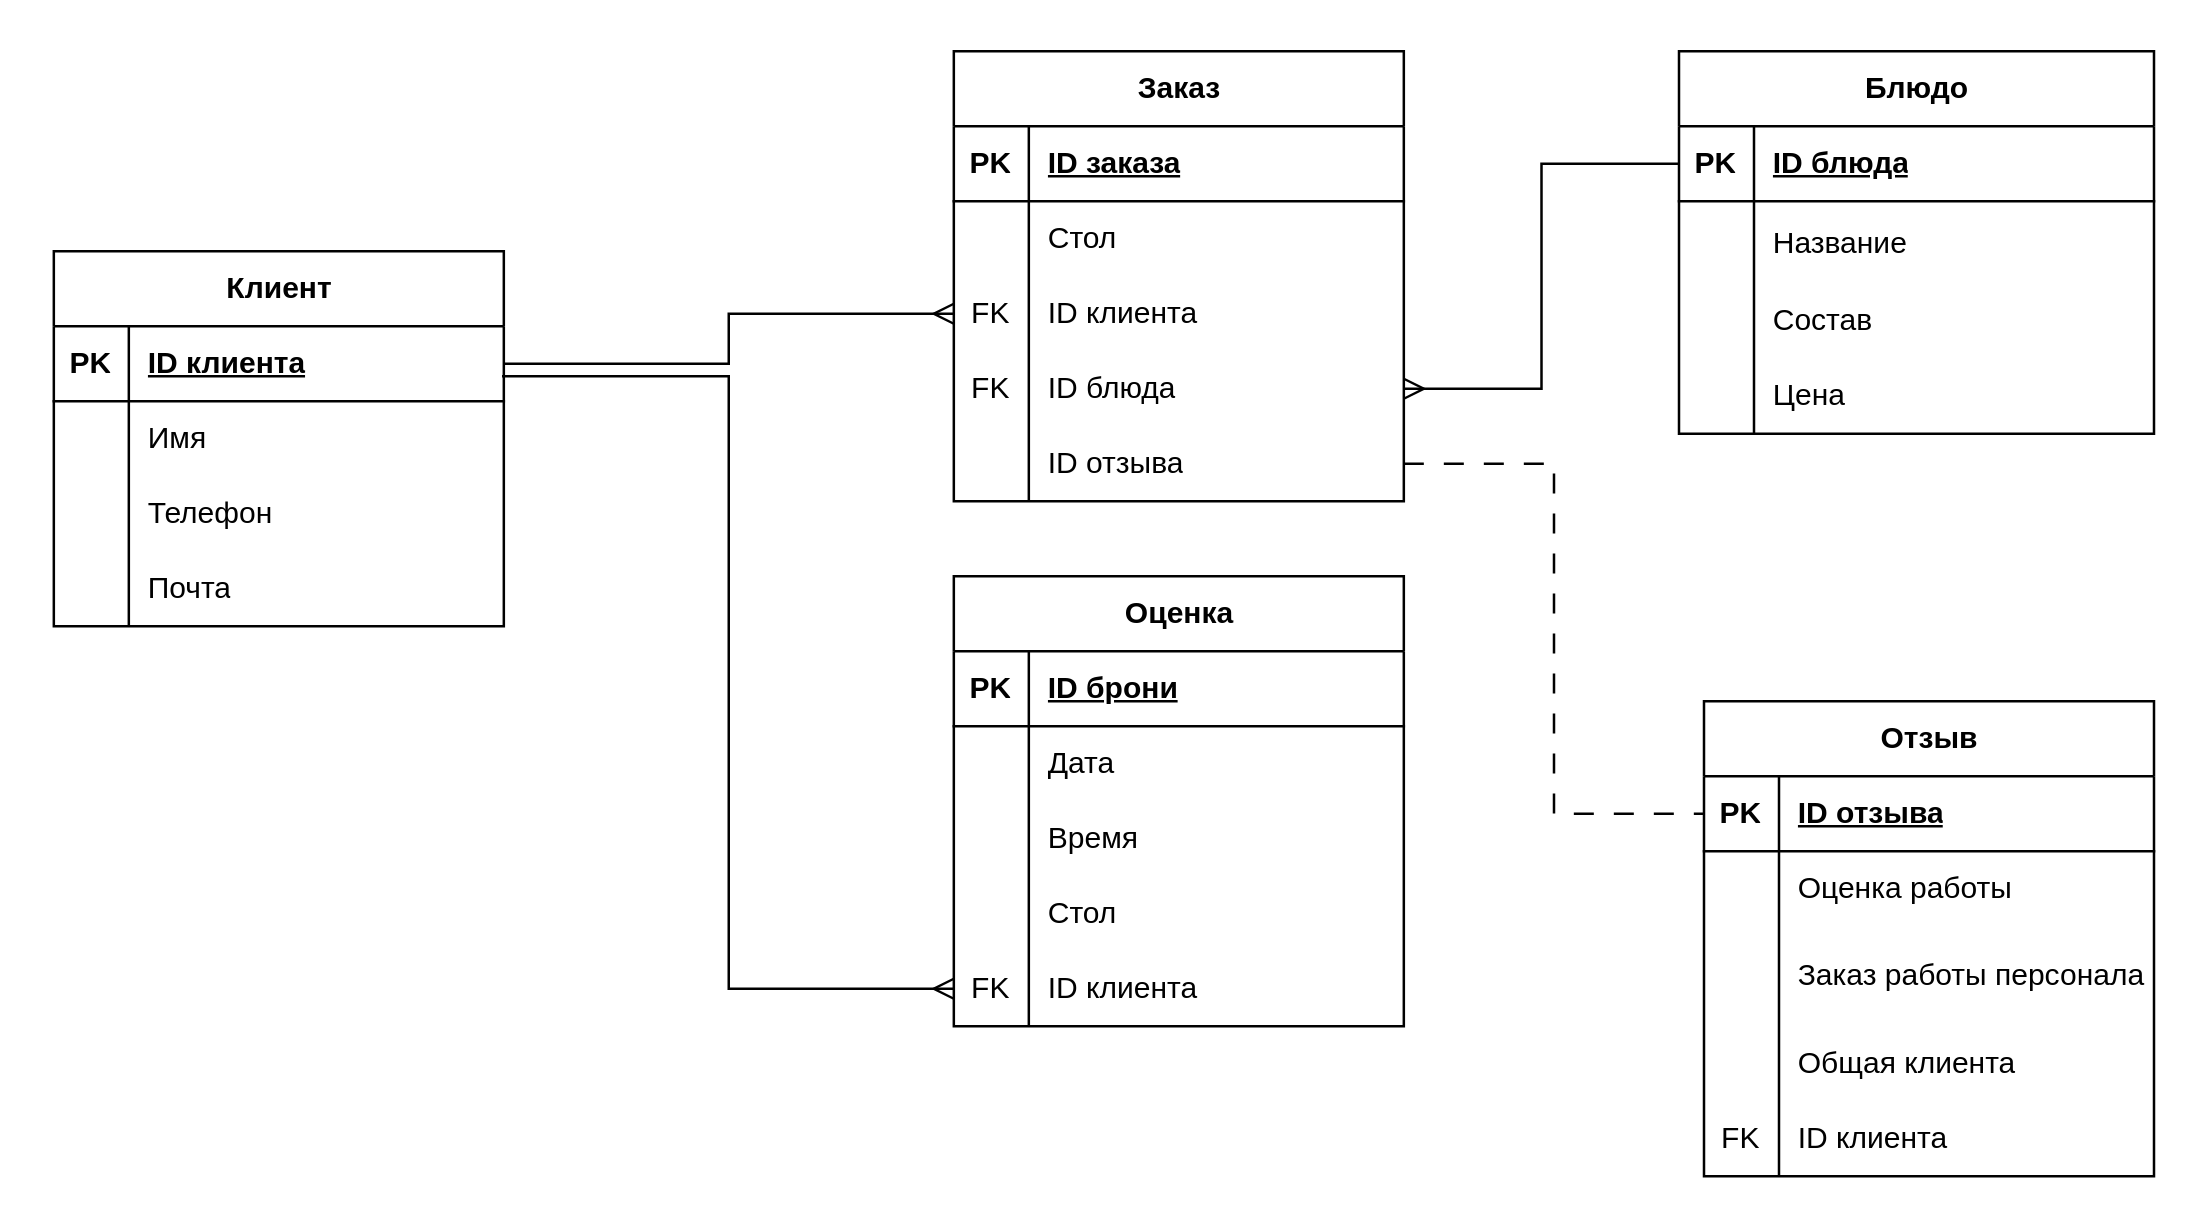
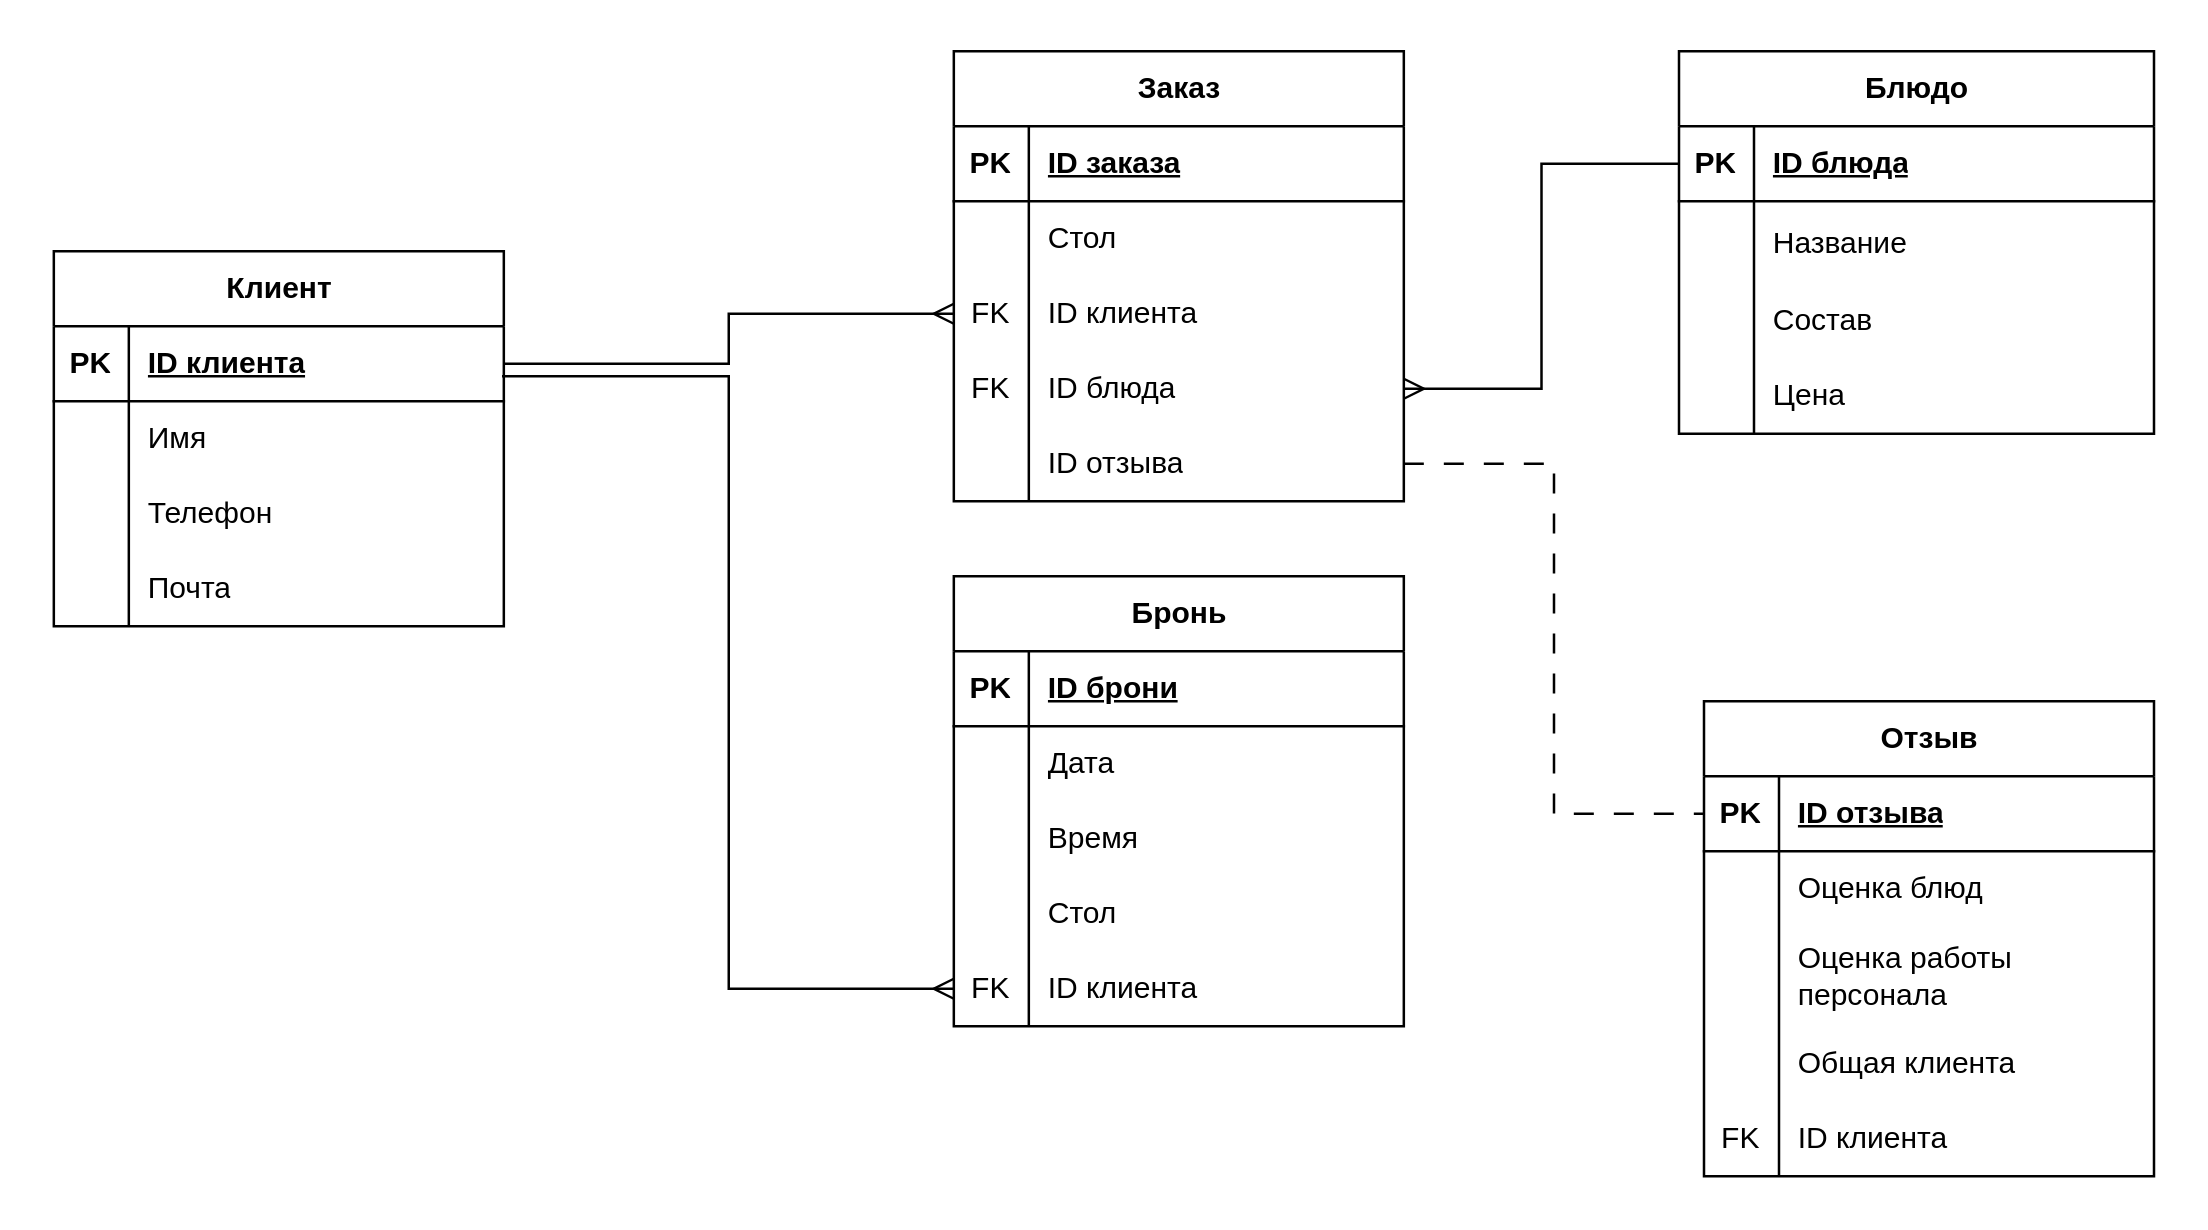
node "Оценка": label "Оценка" -> "Бронь"
node "Оценка работы": label "Оценка работы" -> "Оценка блюд"
node "Заказ работы персонала": label "Заказ работы персонала" -> "Оценка работы персонала"
